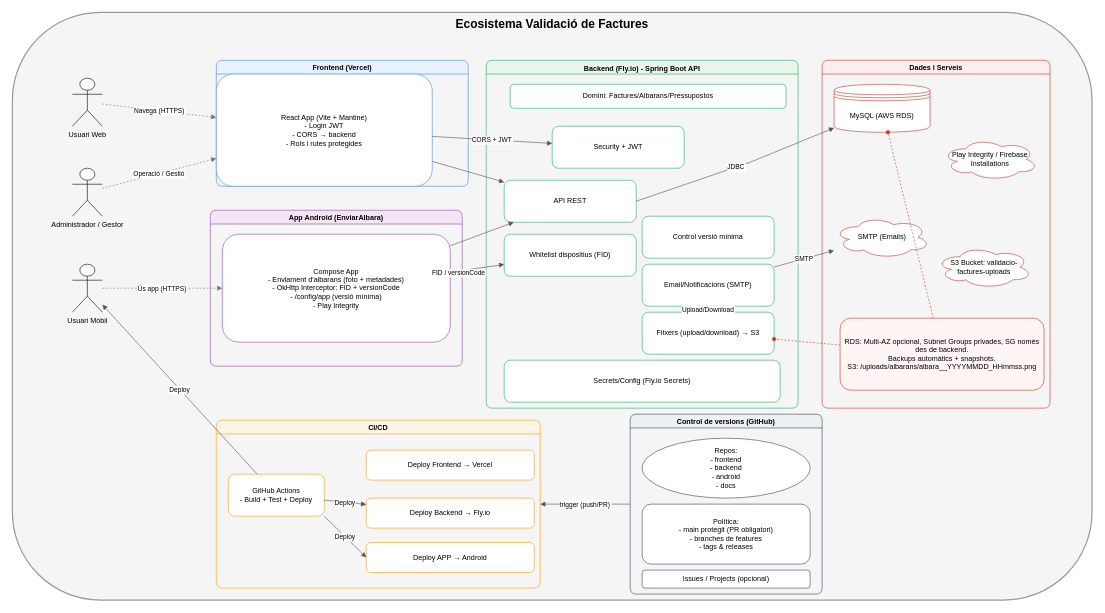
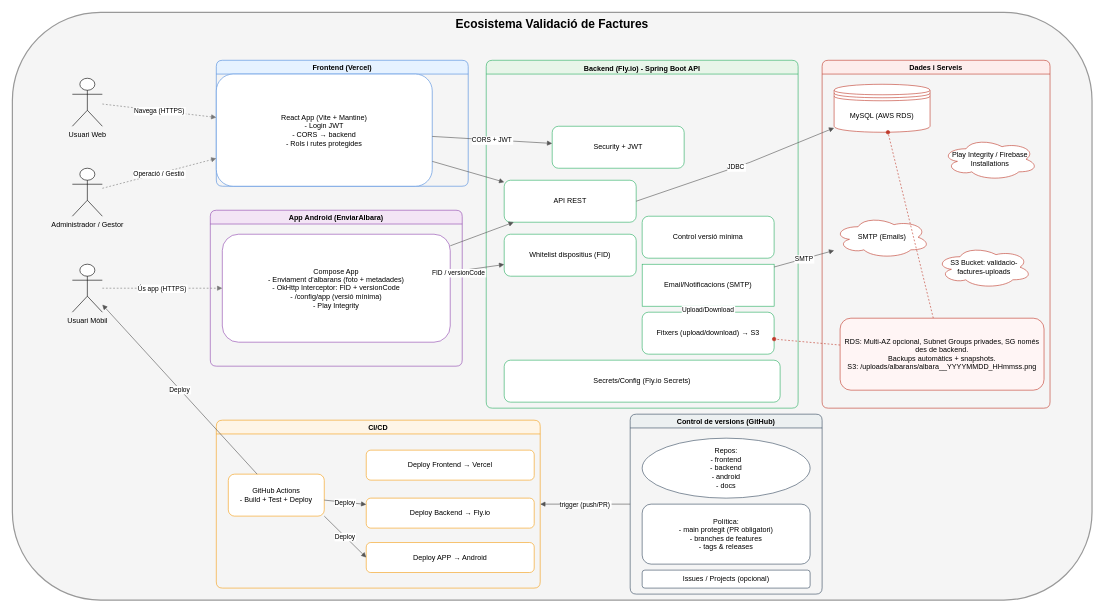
node "Domini: Factures/Albarans/Pressupostos": removed
node "Email/Notificacions (SMTP)": shape rounded rectangle -> rectangle
